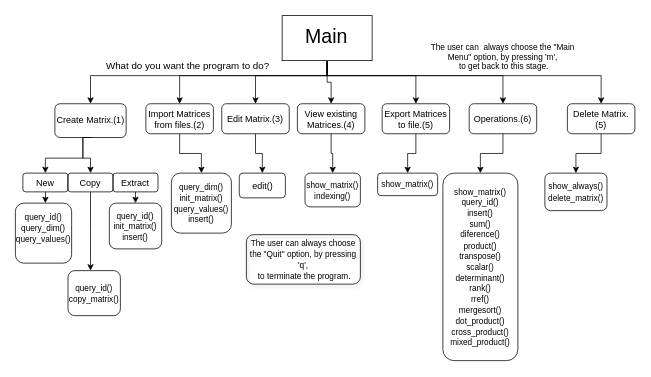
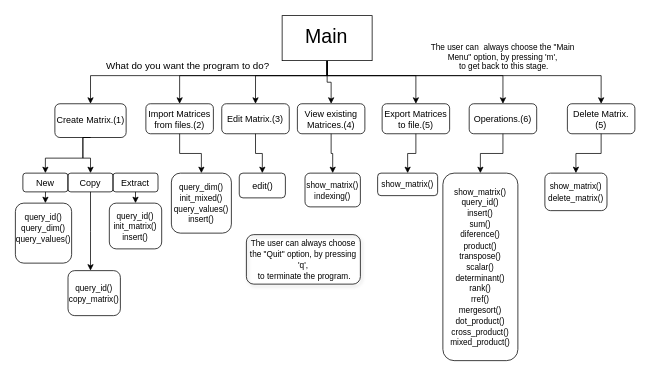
node "show_always() delete_matrix()": label "show_always() delete_matrix()" -> "show_matrix() delete_matrix()"
node "query_dim() init_matrix() query_values() insert()": label "query_dim() init_matrix() query_values() insert()" -> "query_dim() init_mixed() query_values() insert()"
